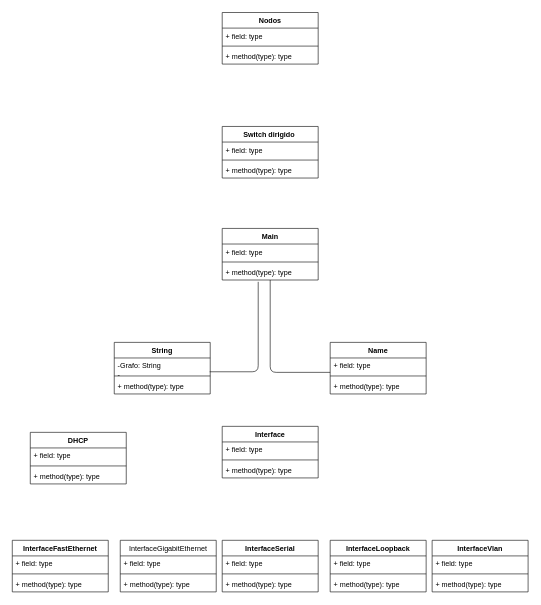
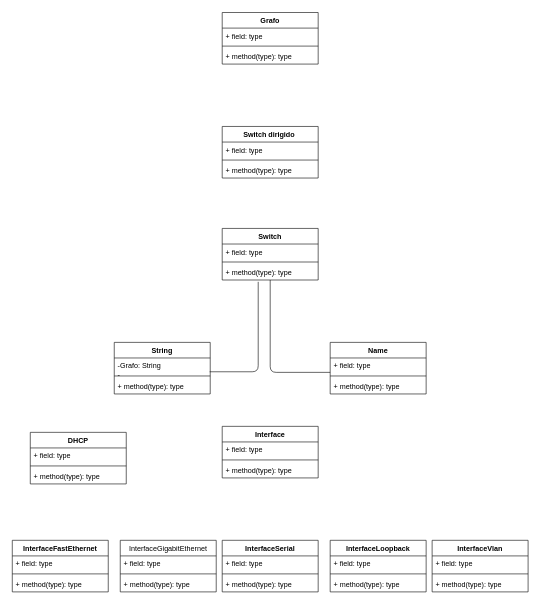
node "Nodos": label "Nodos" -> "Grafo"
node "Main": label "Main" -> "Switch"
